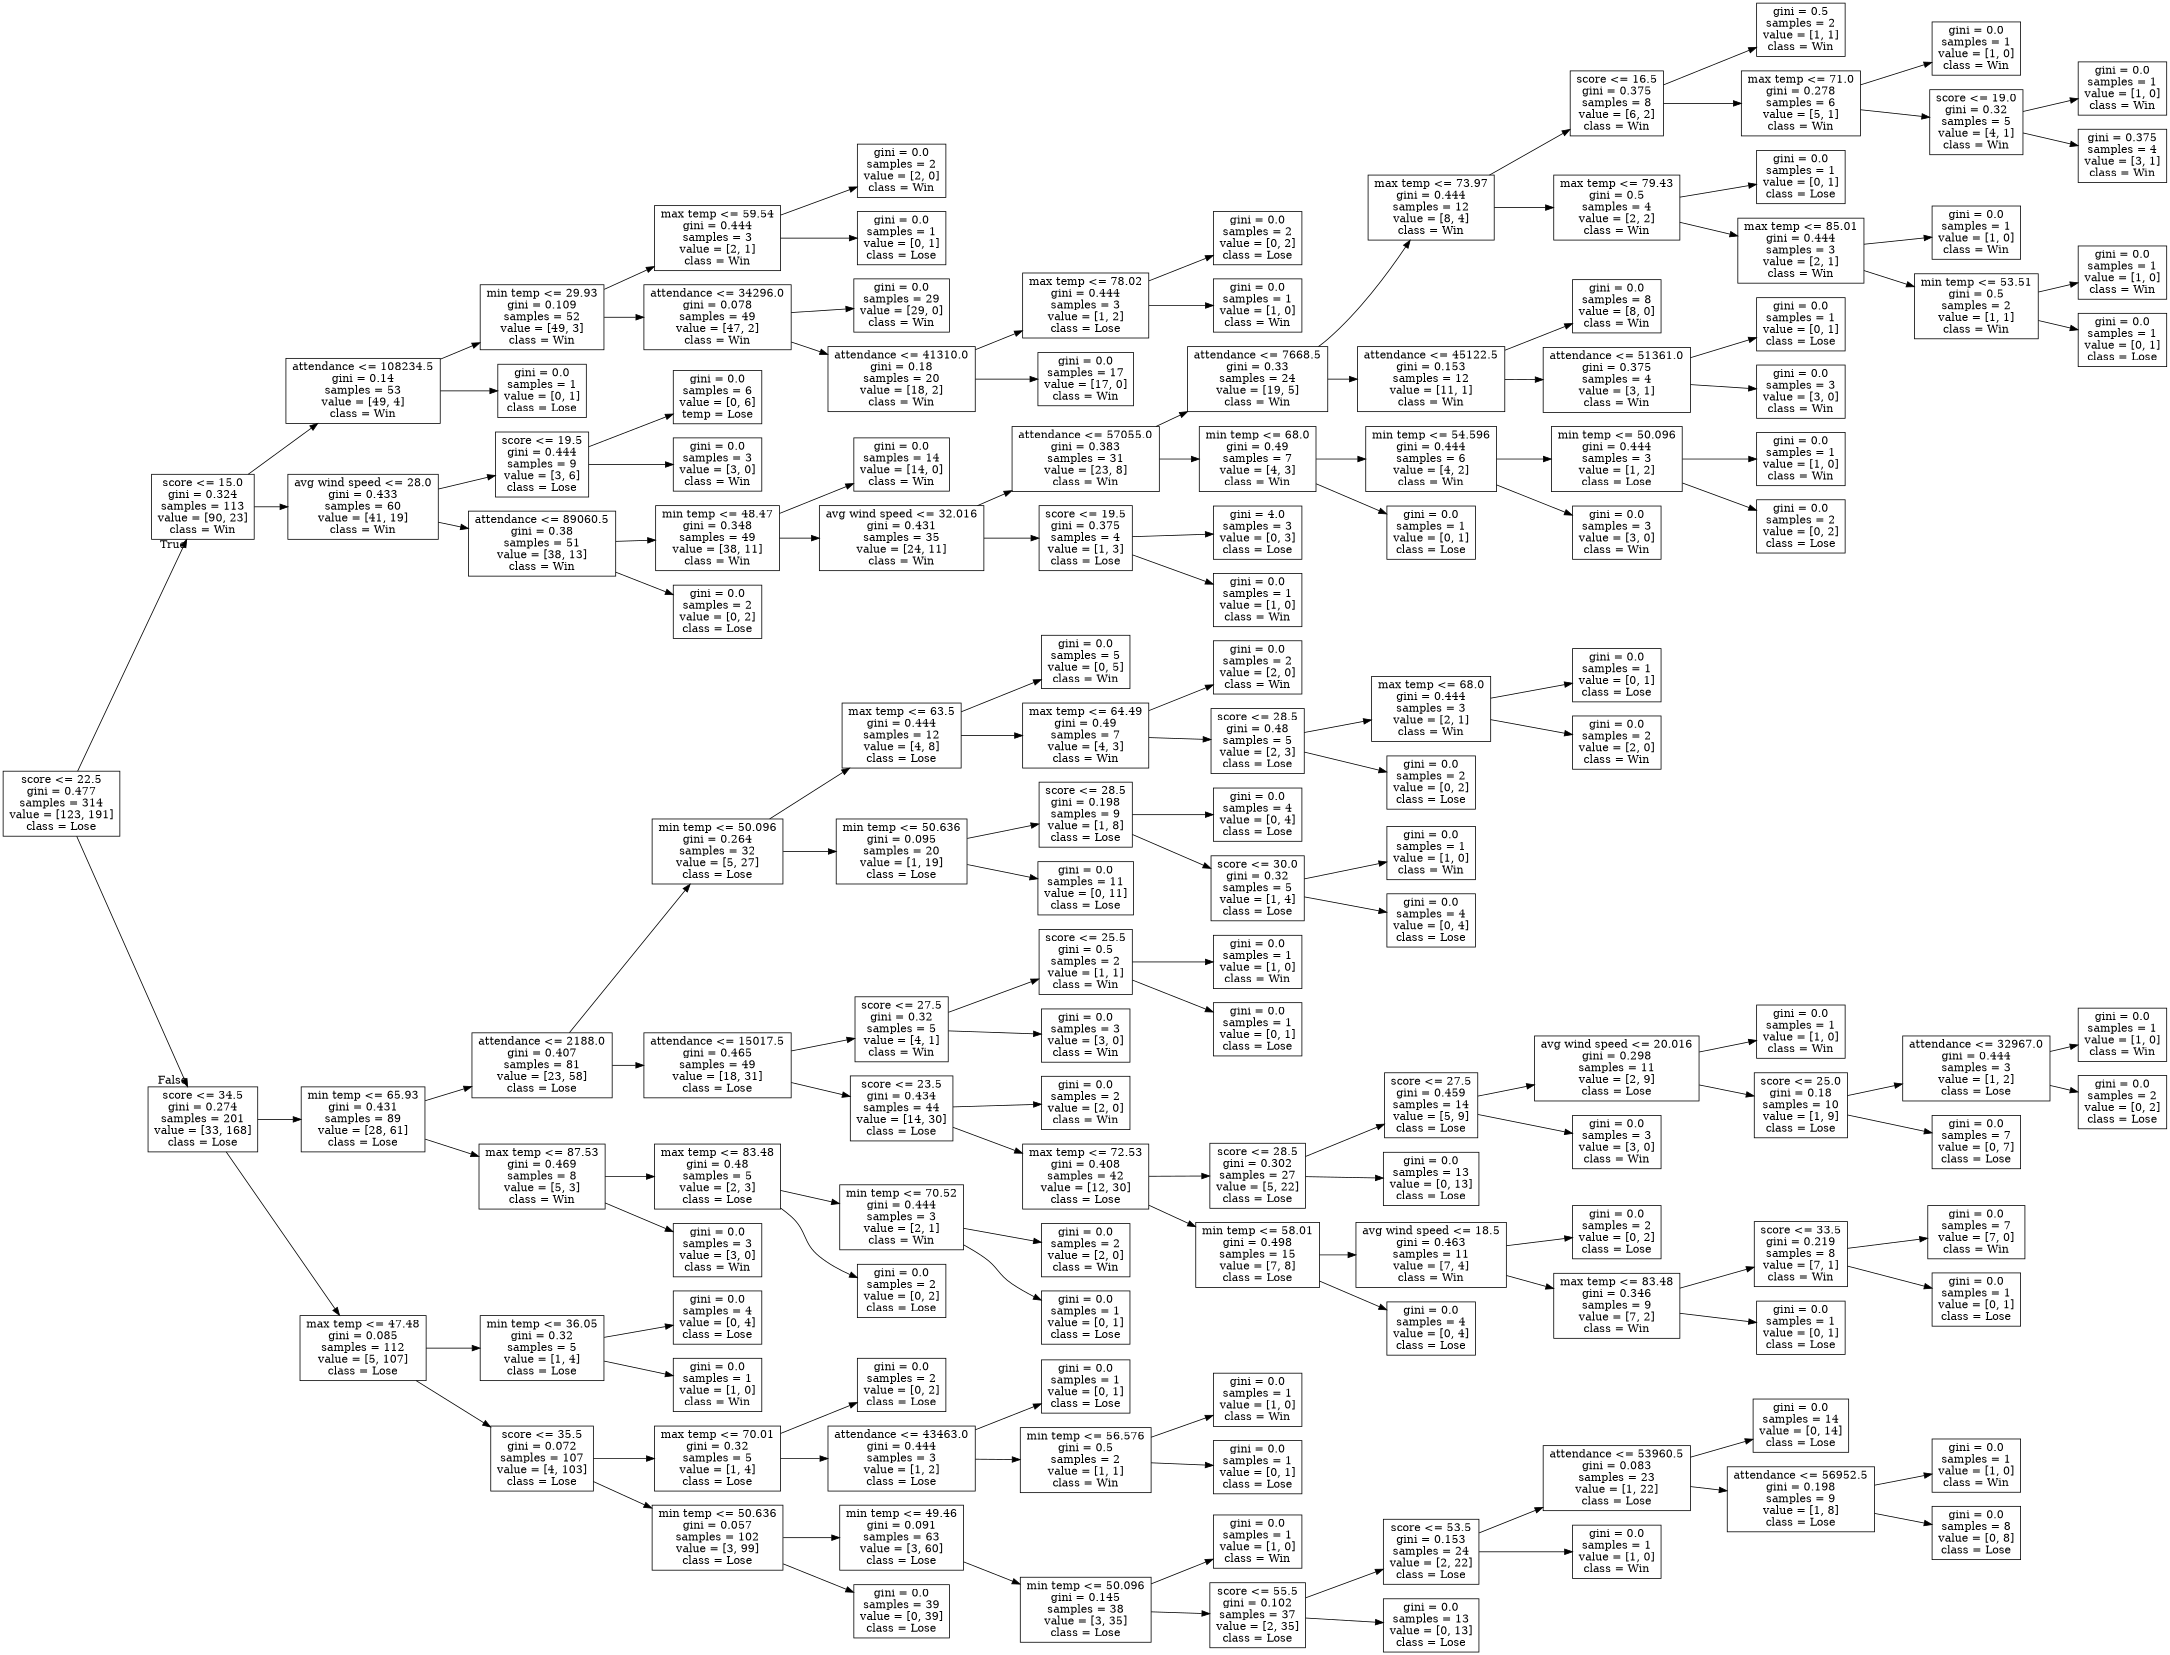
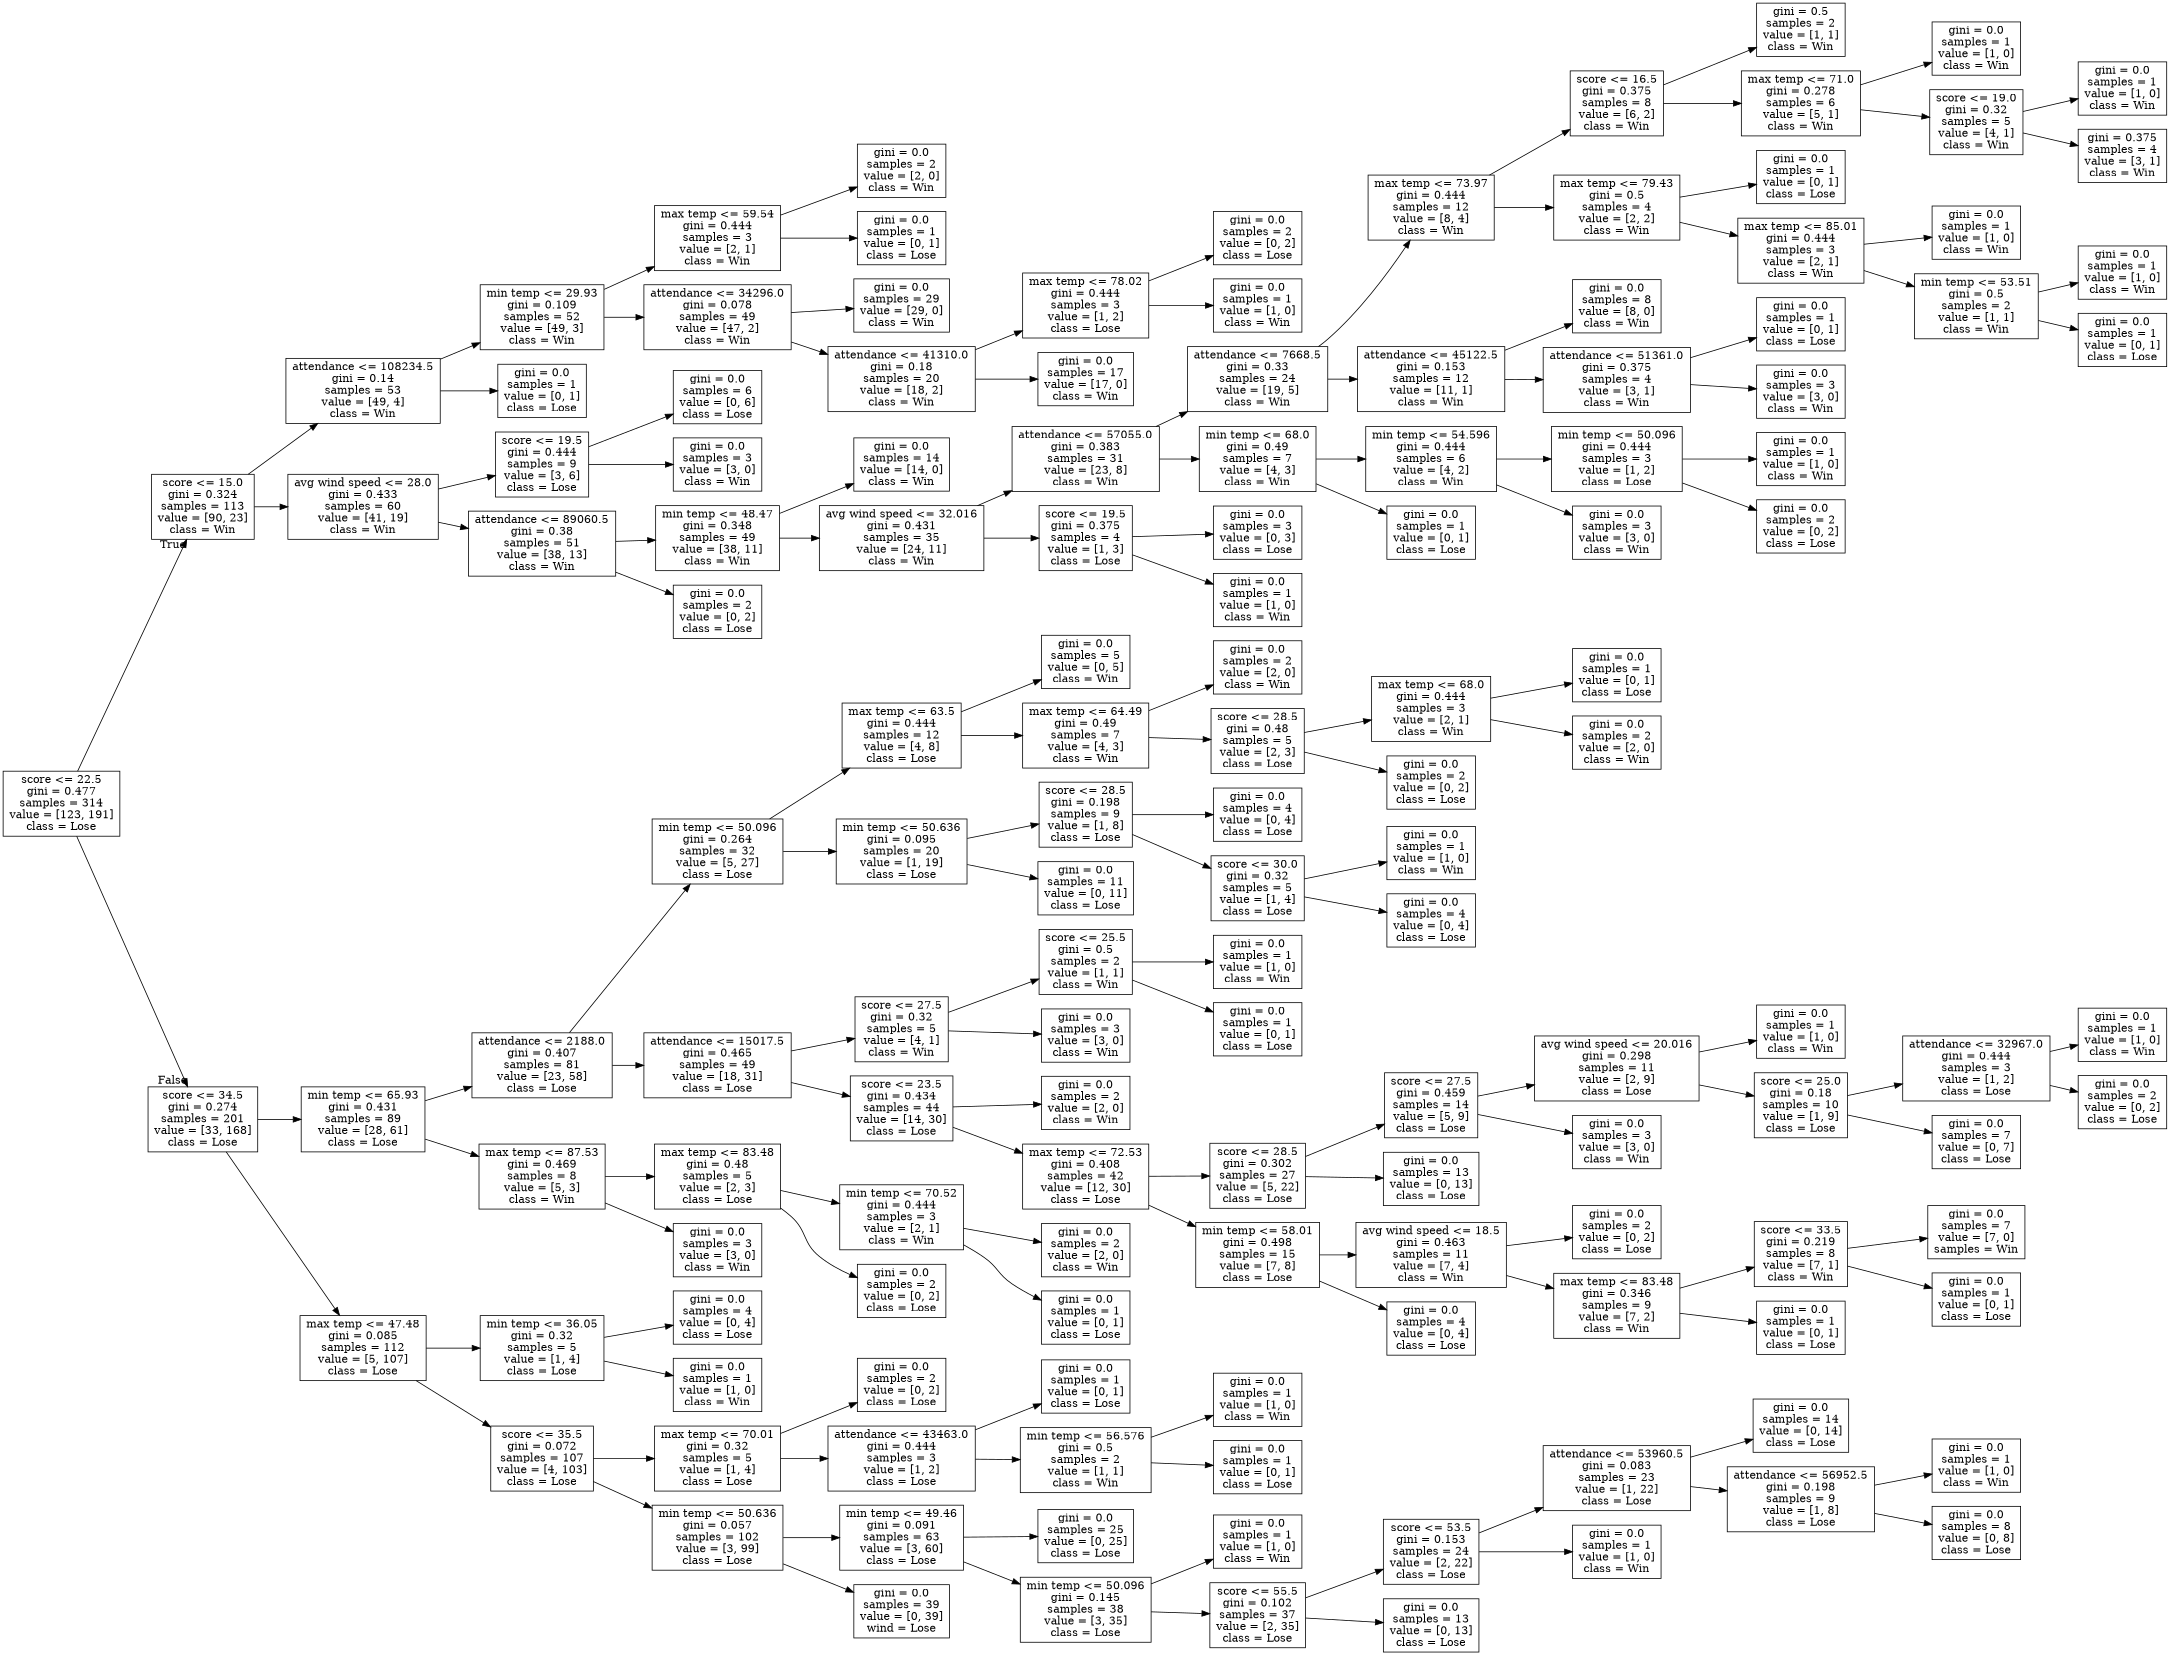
node "gini = 0.0 samples = 6 value = [0, 6] temp = Lose": label "gini = 0.0 samples = 6 value = [0, 6] temp = Lose" -> "gini = 0.0 samples = 6 value = [0, 6] class = Lose"
node "gini = 4.0 samples = 3 value = [0, 3] class = Lose": label "gini = 4.0 samples = 3 value = [0, 3] class = Lose" -> "gini = 0.0 samples = 3 value = [0, 3] class = Lose"
node "gini = 0.0 samples = 7 value = [7, 0] class = Win": label "gini = 0.0 samples = 7 value = [7, 0] class = Win" -> "gini = 0.0 samples = 7 value = [7, 0] samples = Win"
node "gini = 0.0 samples = 25 value = [0, 25] class = Lose": added
node "gini = 0.0 samples = 39 value = [0, 39] class = Lose": label "gini = 0.0 samples = 39 value = [0, 39] class = Lose" -> "gini = 0.0 samples = 39 value = [0, 39] wind = Lose"
